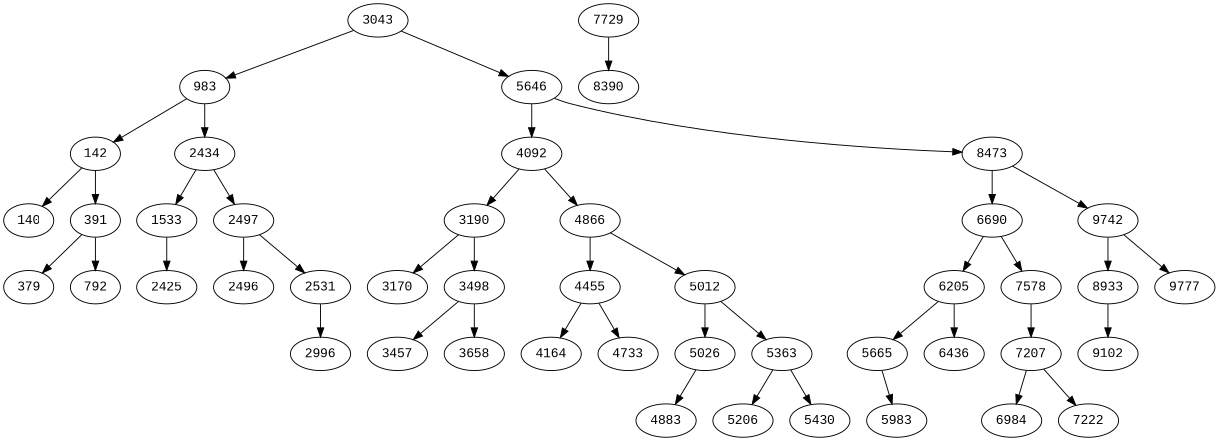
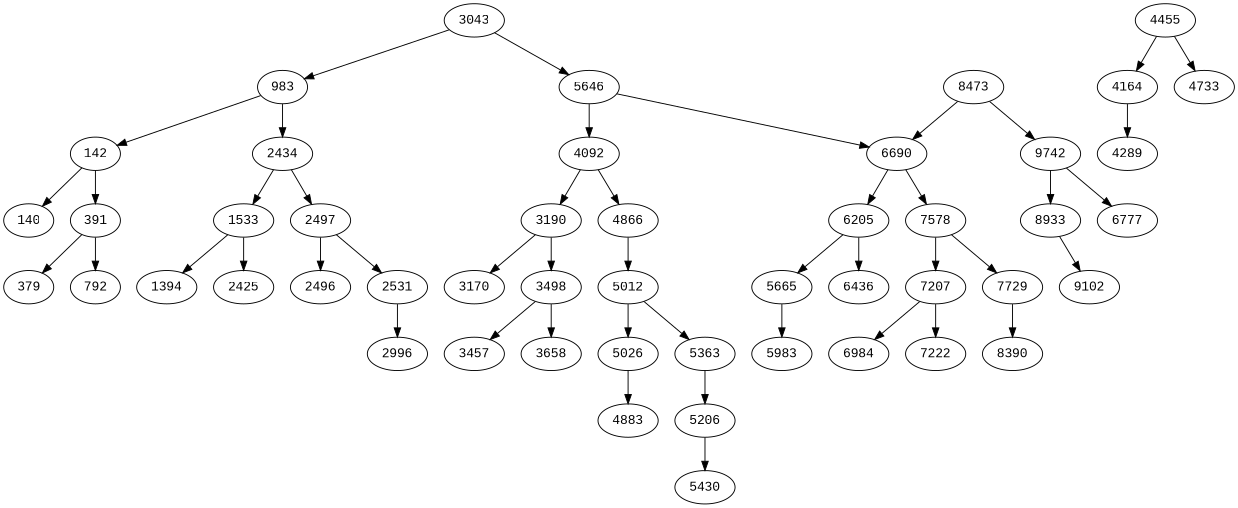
edge "5646" -> "8473": now "5646" -> "6690"
node "4289": added
edge "4866" -> "4455": removed
edge "7578" -> "7729": added
node "1394": added
node "9777": label "9777" -> "6777"
edge "5363" -> "5430": now "5206" -> "5430"
